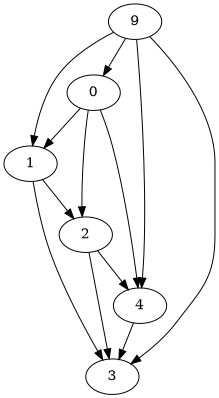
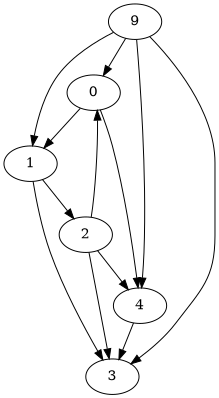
edge "0" -> "2": reversed
